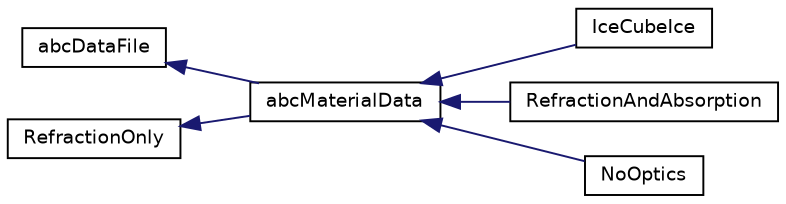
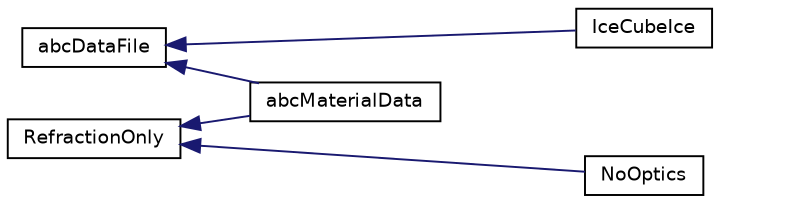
edge "IceCubeIce" -> "abcMaterialData": now "IceCubeIce" -> "abcDataFile"
node "RefractionAndAbsorption": removed
edge "NoOptics" -> "abcMaterialData": now "NoOptics" -> "RefractionOnly"
